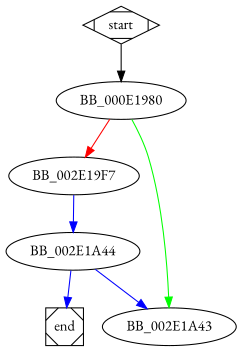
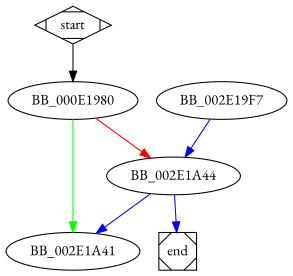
edge "BB_000E1980" -> "BB_002E19F7": now "BB_000E1980" -> "BB_002E1A44"
node "BB_002E1A43": label "BB_002E1A43" -> "BB_002E1A41"
